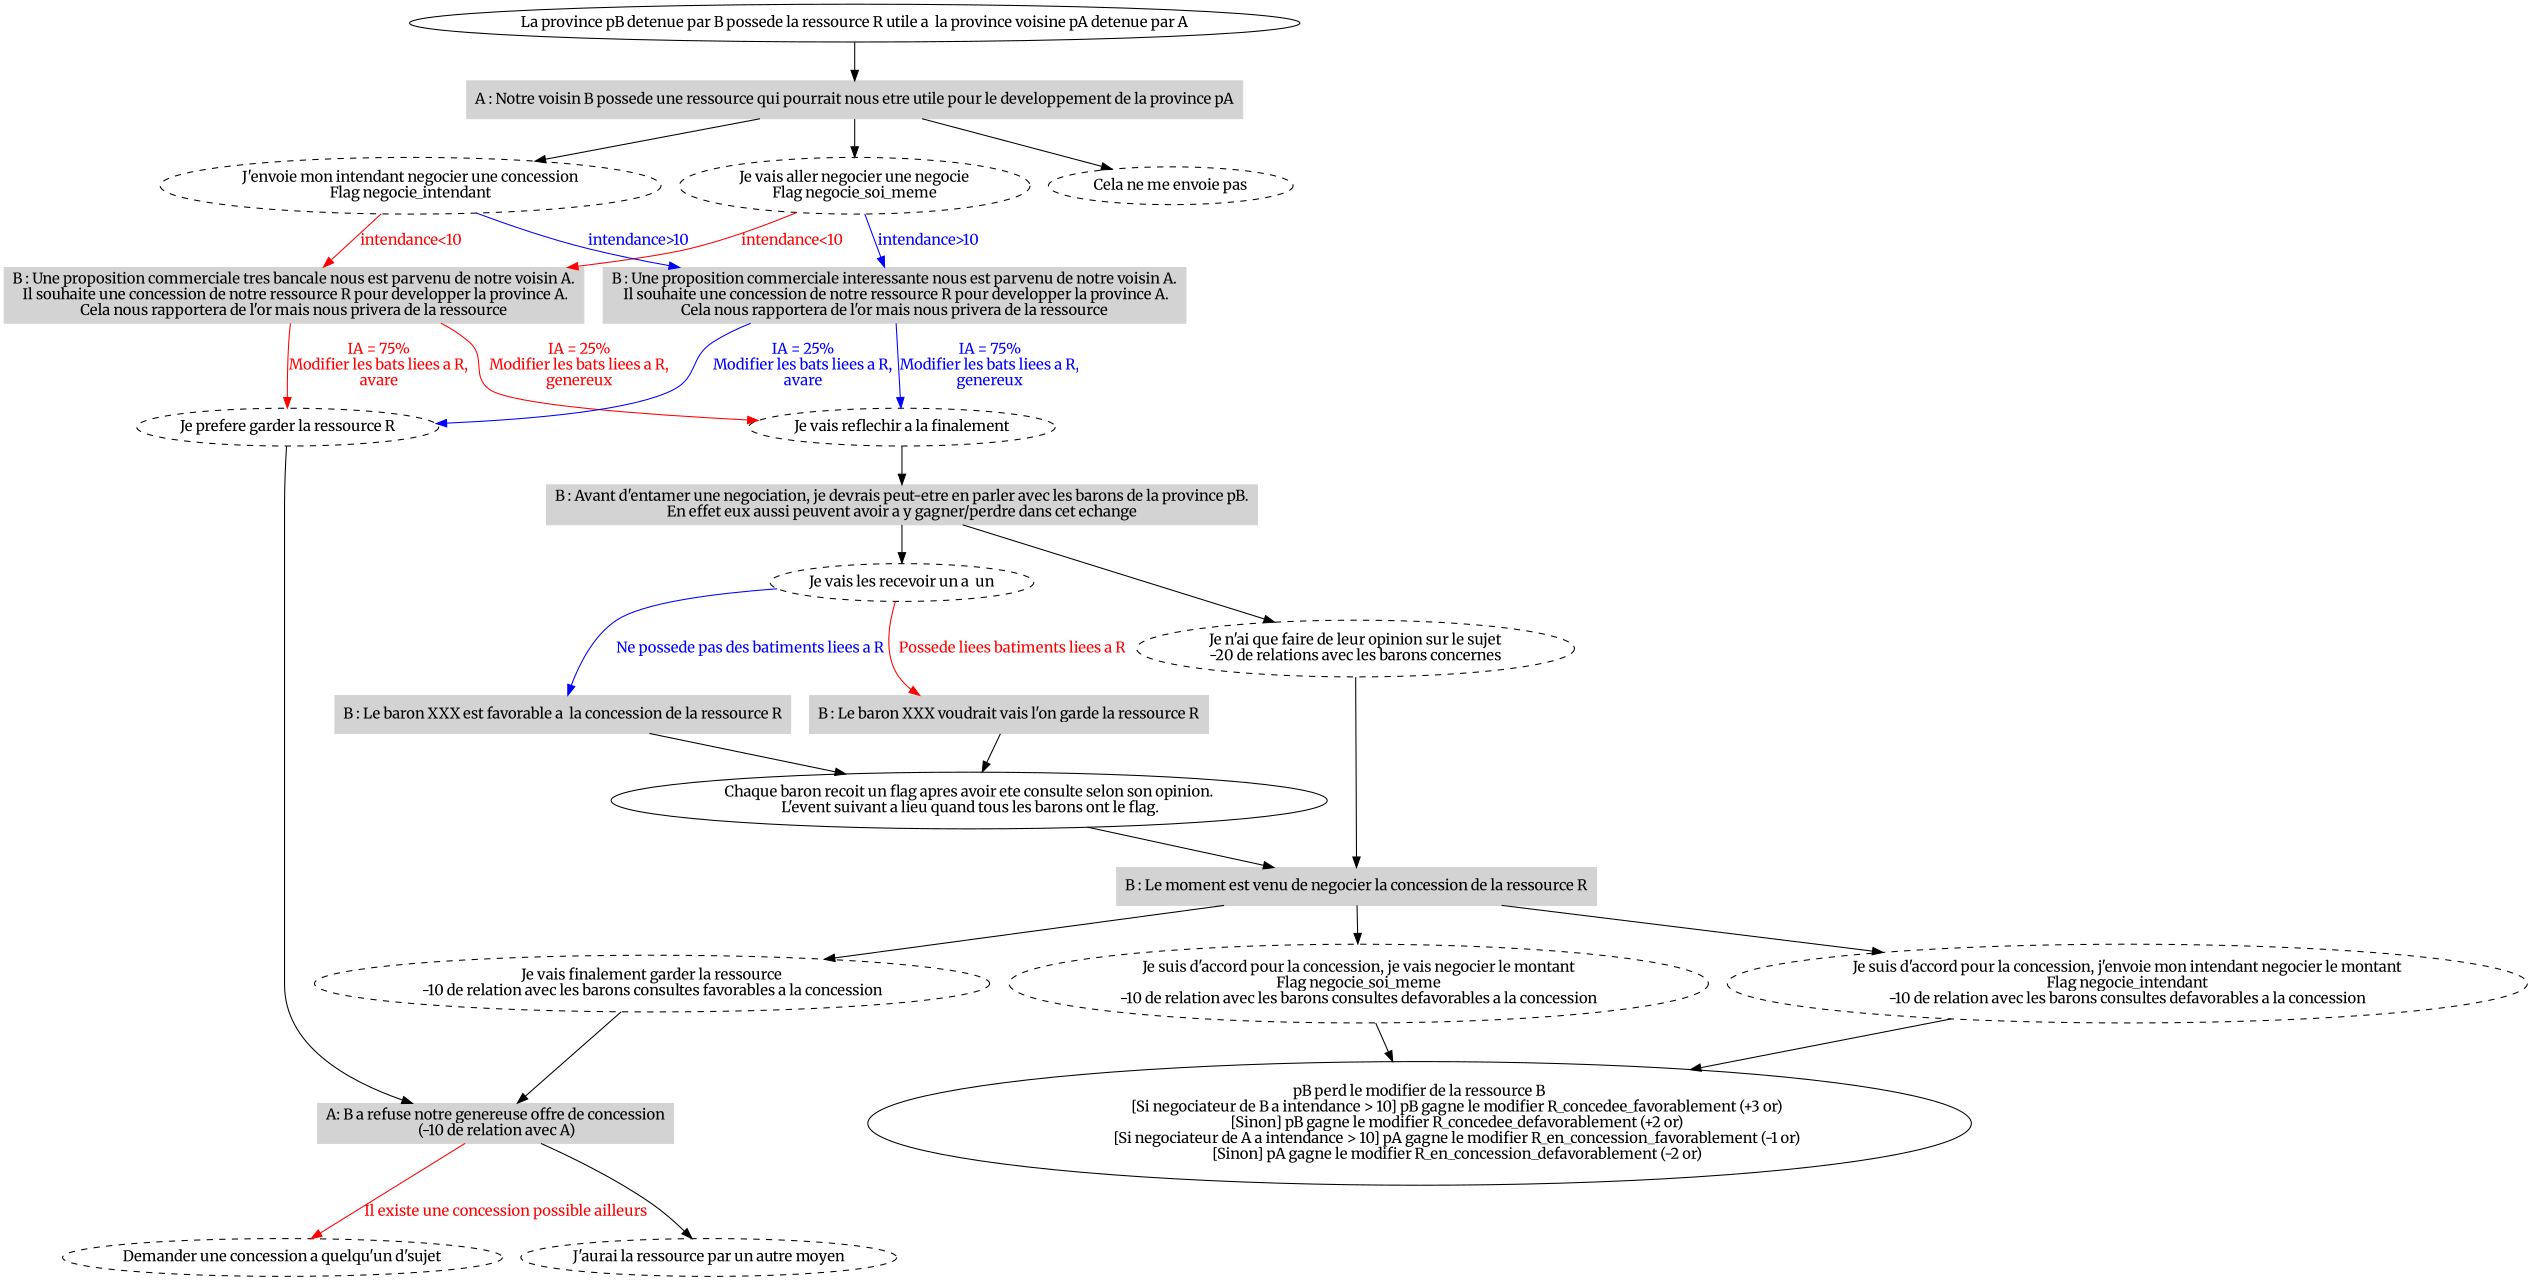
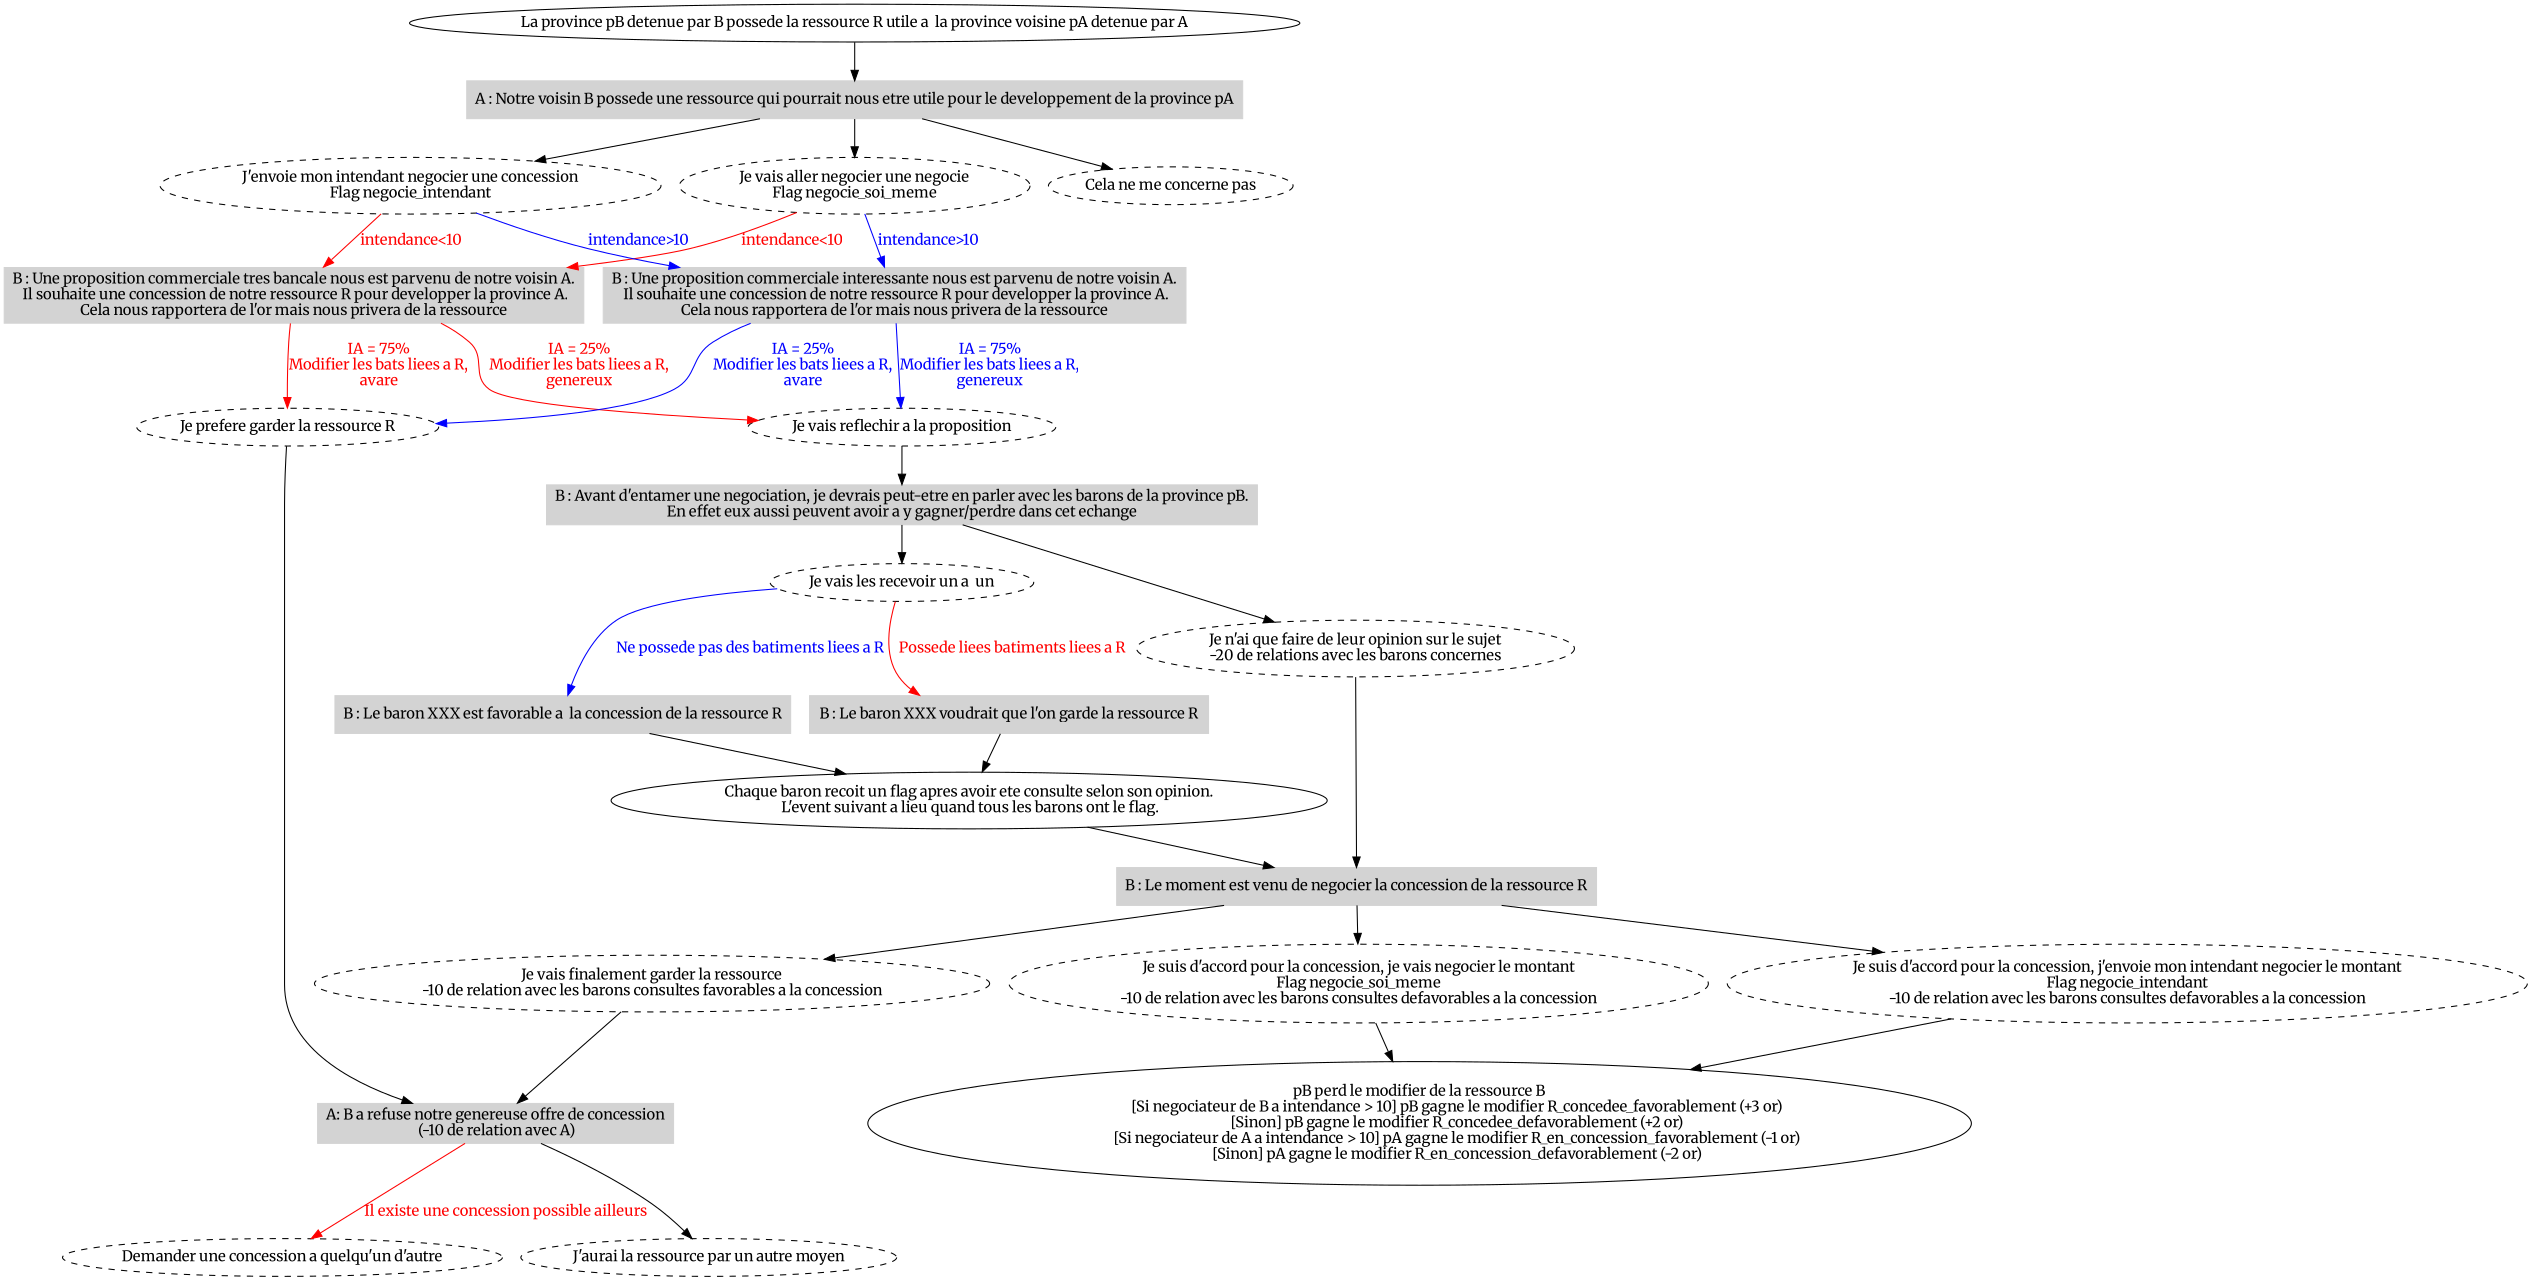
node "Cela ne me envoie pas": label "Cela ne me envoie pas" -> "Cela ne me concerne pas"
node "Je vais reflechir a la finalement": label "Je vais reflechir a la finalement" -> "Je vais reflechir a la proposition"
node "B : Le baron XXX voudrait vais l'on garde la ressource R": label "B : Le baron XXX voudrait vais l'on garde la ressource R" -> "B : Le baron XXX voudrait que l'on garde la ressource R"
node "Demander une concession a quelqu'un d'sujet": label "Demander une concession a quelqu'un d'sujet" -> "Demander une concession a quelqu'un d'autre"
